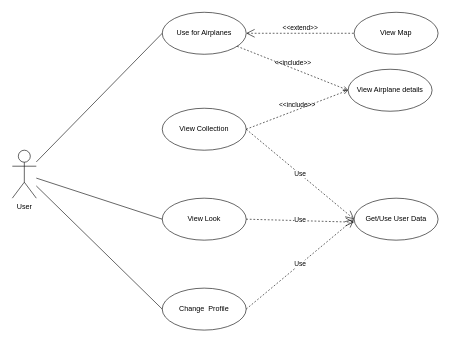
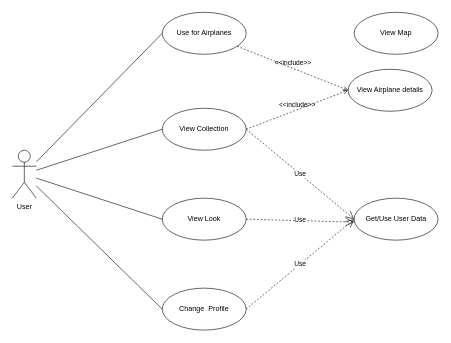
edge "View Map" -> "Use for Airplanes": removed, label "<<extend>>"
edge "View Collection" -- "User": added
